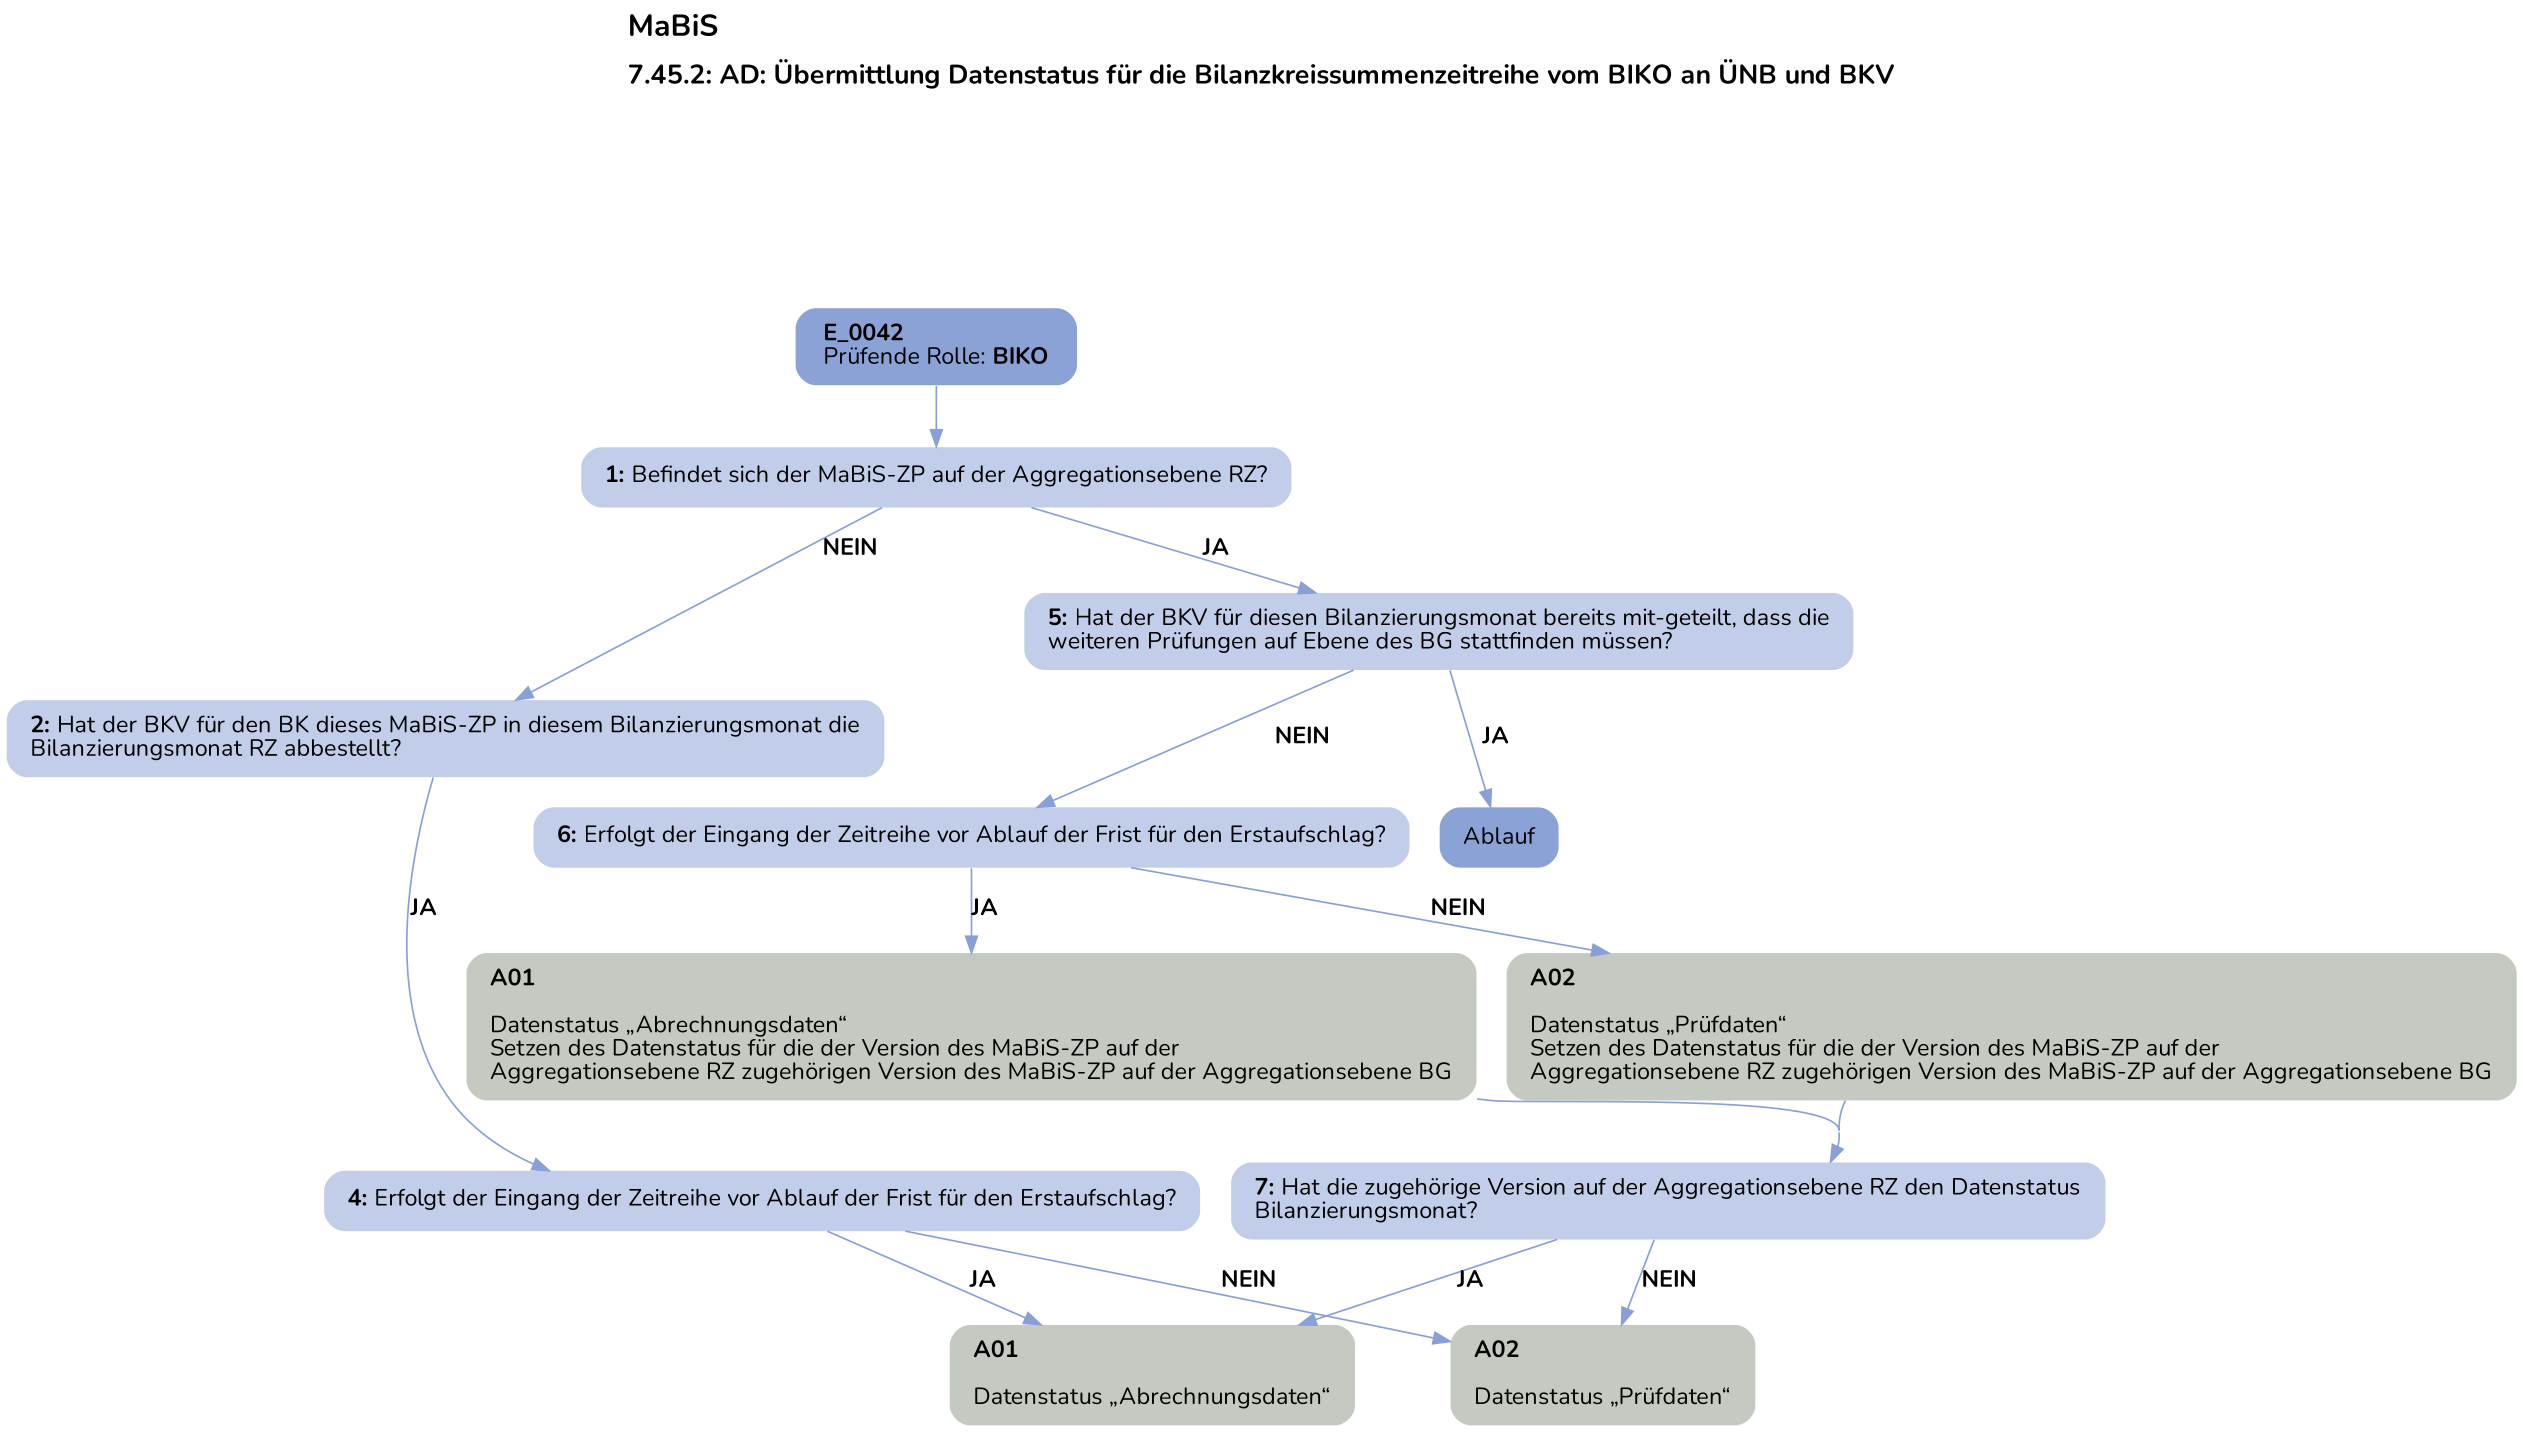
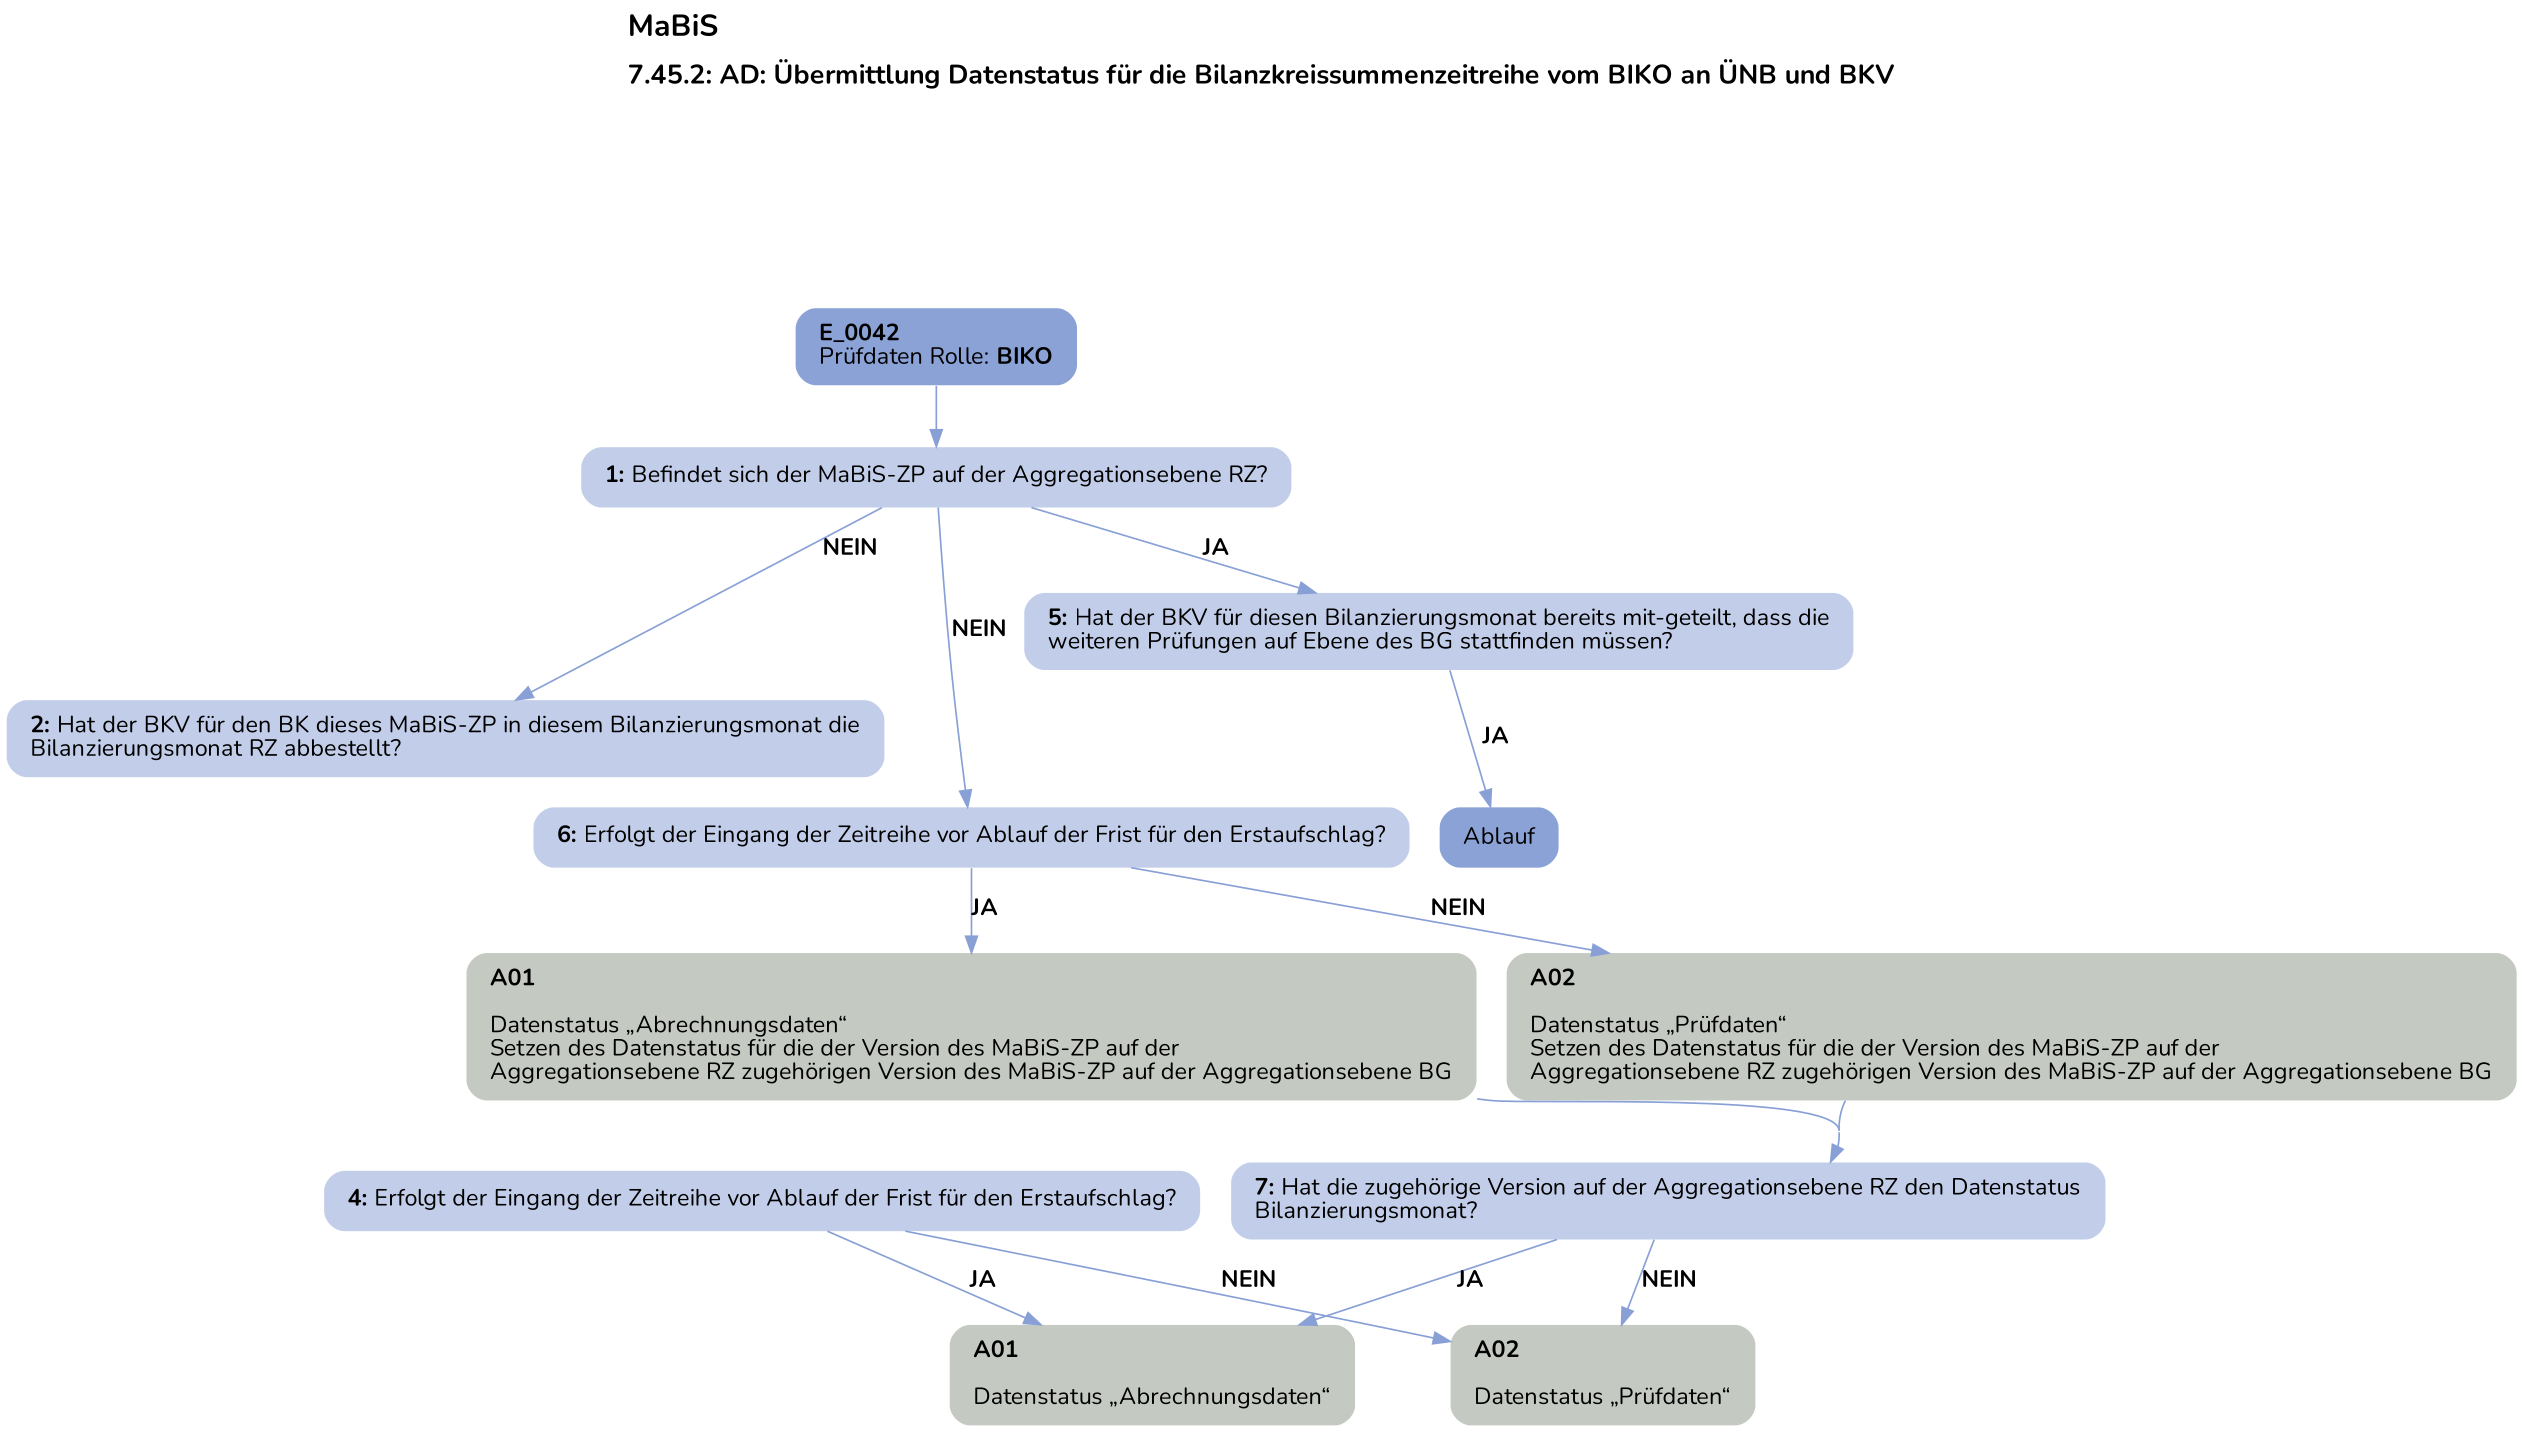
node "E_0042": text "Prüfende Rolle:" -> "Prüfdaten Rolle:"
edge "5:" -> "6:": now "1:" -> "6:"
edge "2:" -> "4:": removed, label "JA"
